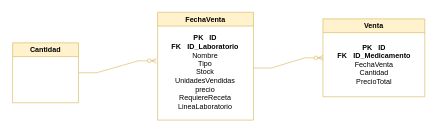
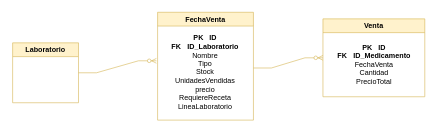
node "Cantidad": label "Cantidad" -> "Laboratorio"
